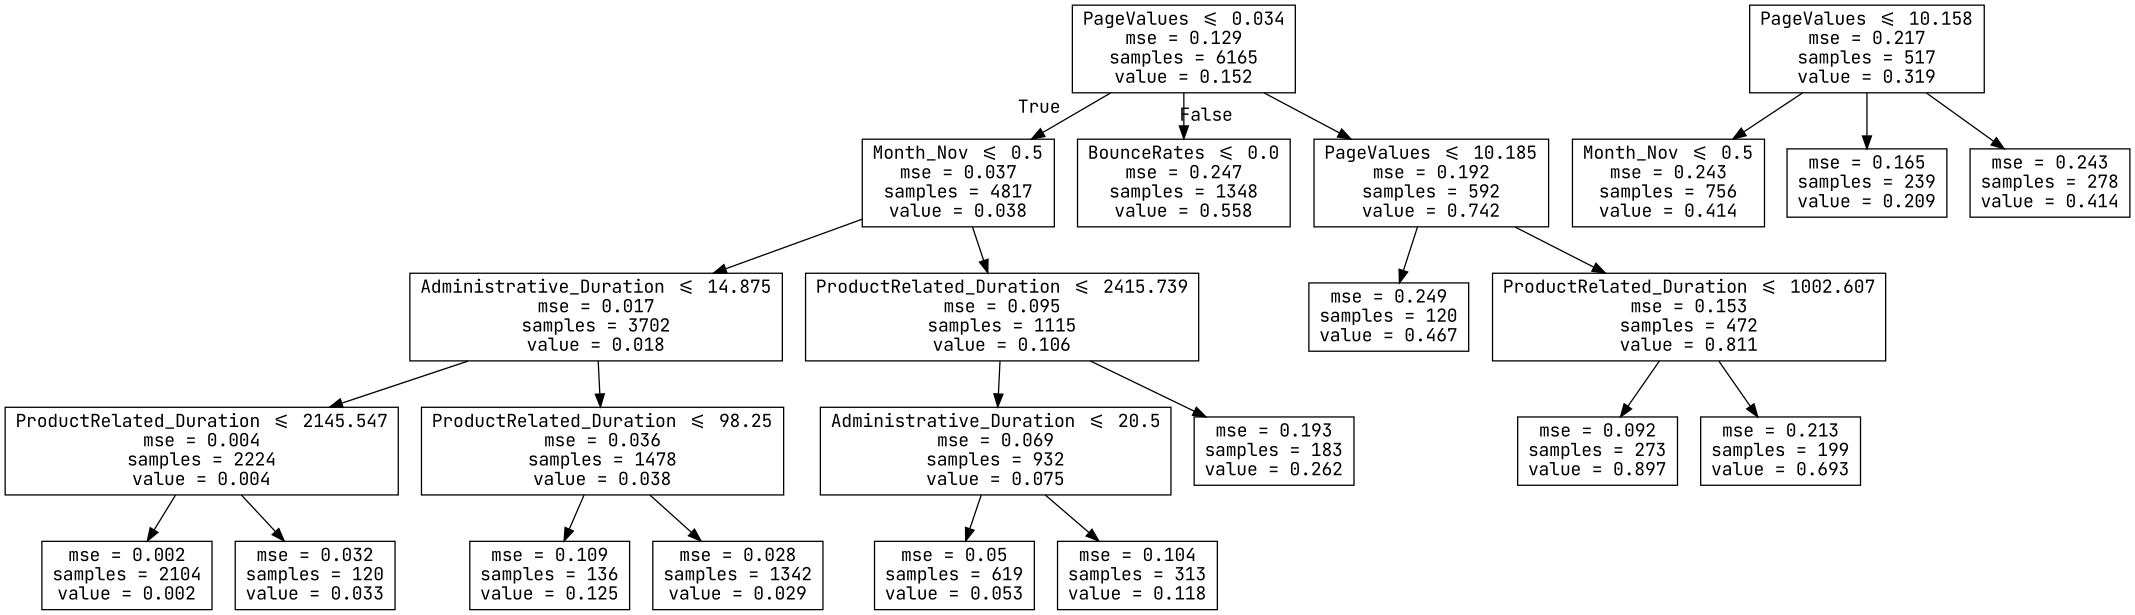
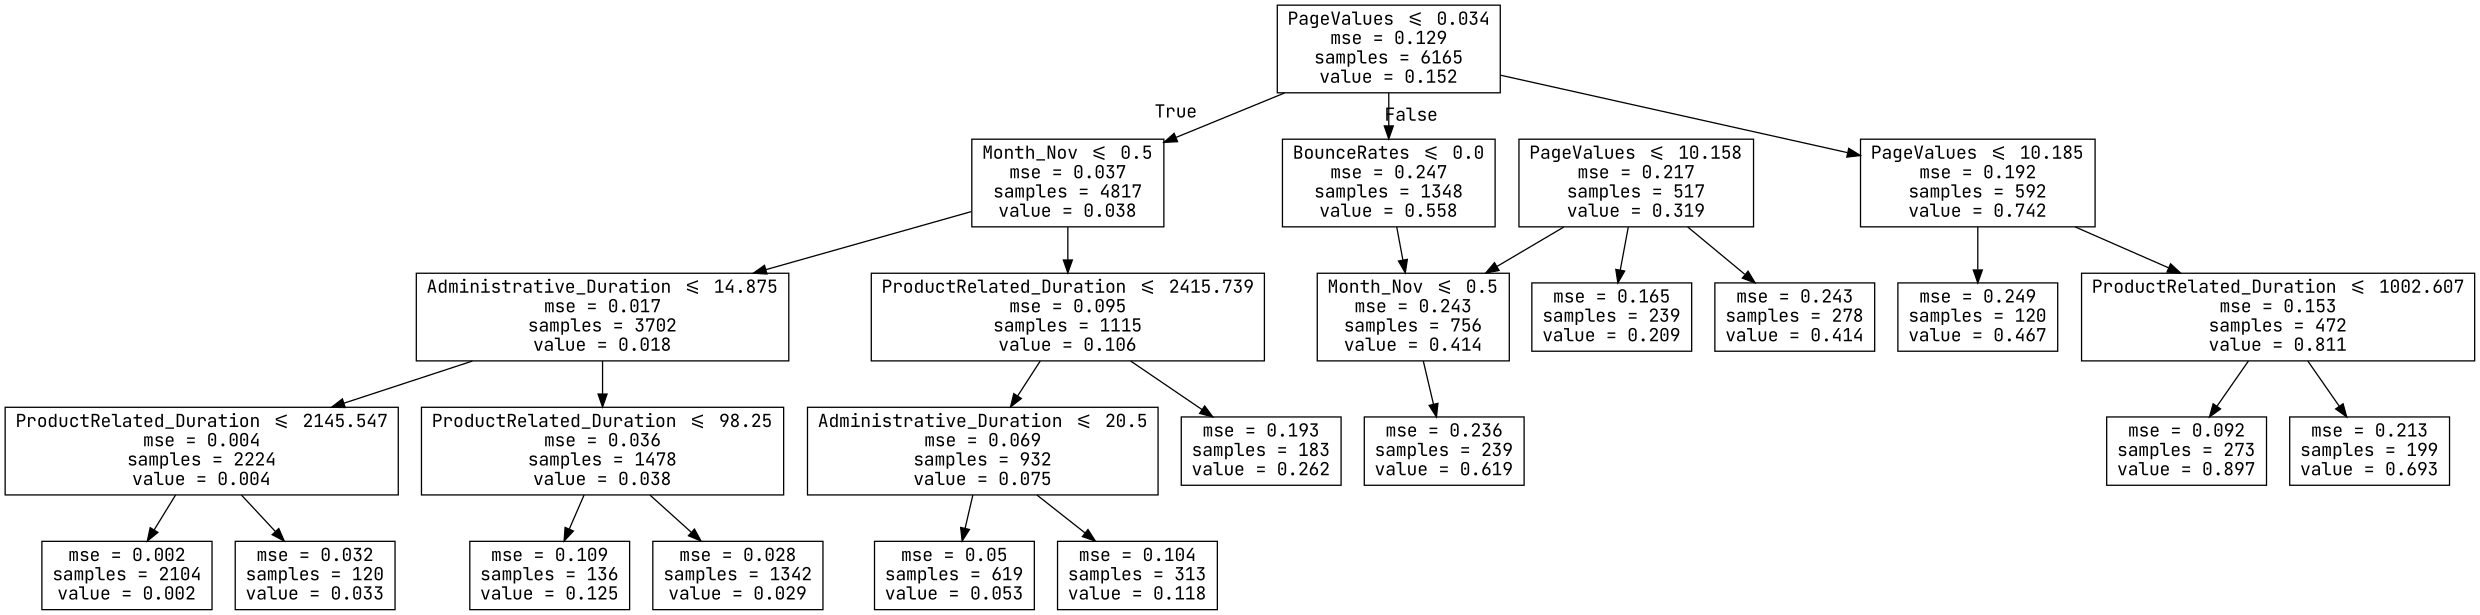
edge "BounceRates <= 0.0 mse = 0.247 samples = 1348 value = 0.558" -> "Month_Nov <= 0.5 mse = 0.243 samples = 756 value = 0.414": added
node "mse = 0.236 samples = 239 value = 0.619": added
